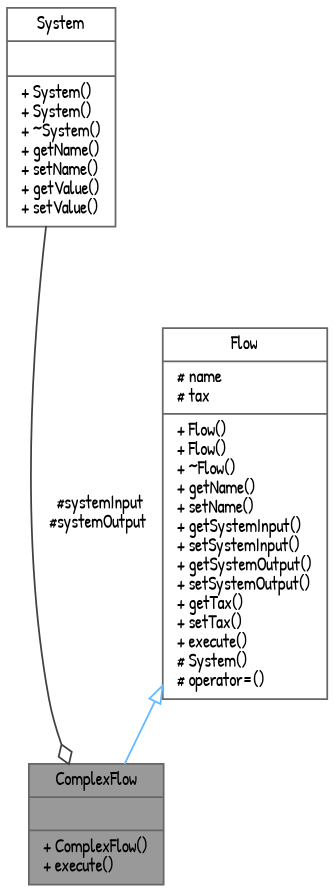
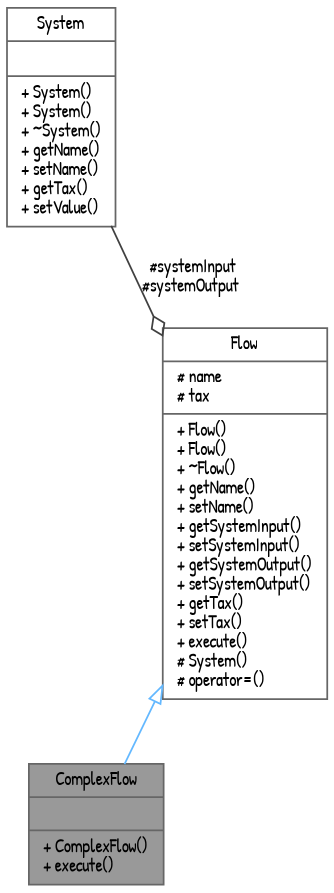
node "System": text "+ getValue()" -> "+ getTax()"
edge "System" -> "ComplexFlow": now "System" -> "Flow"
